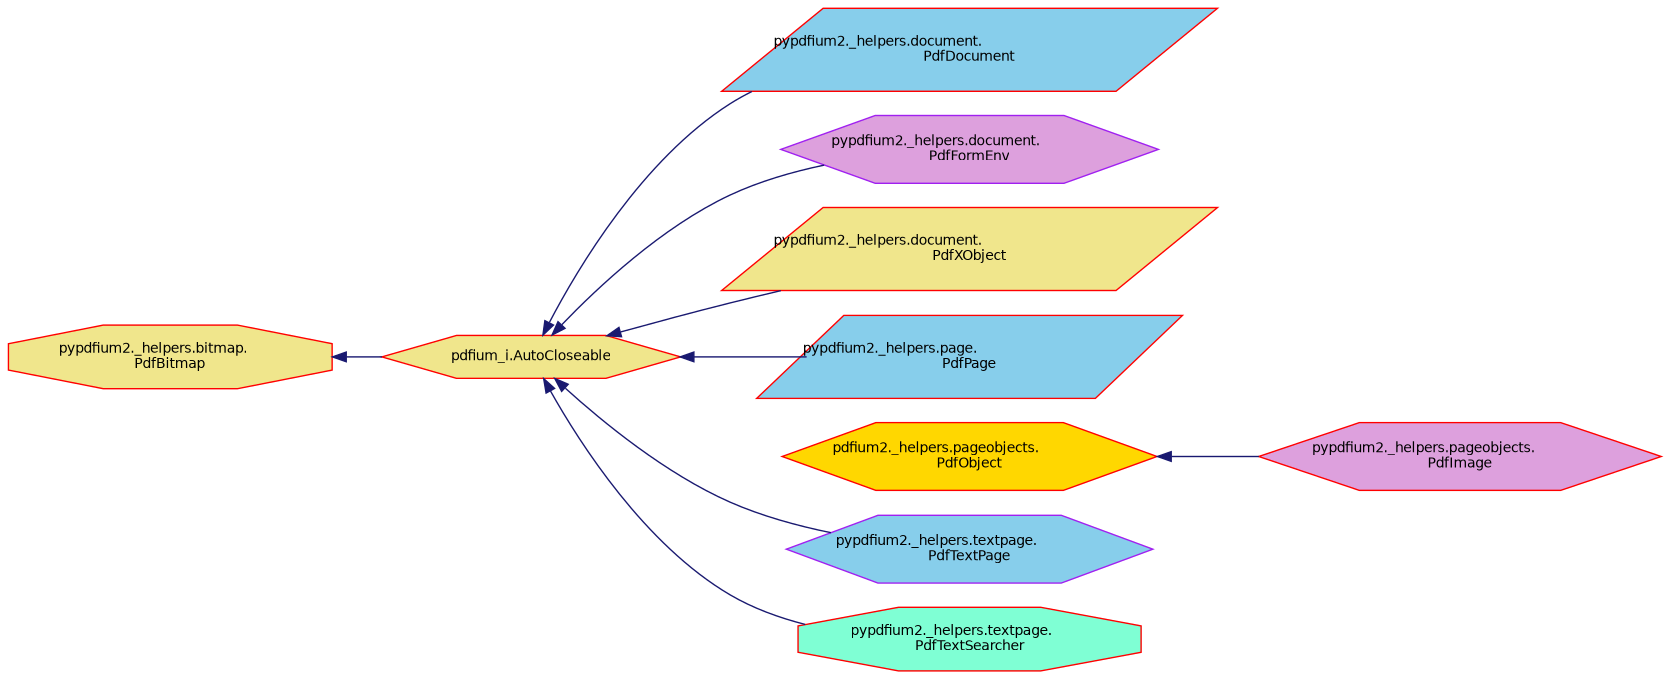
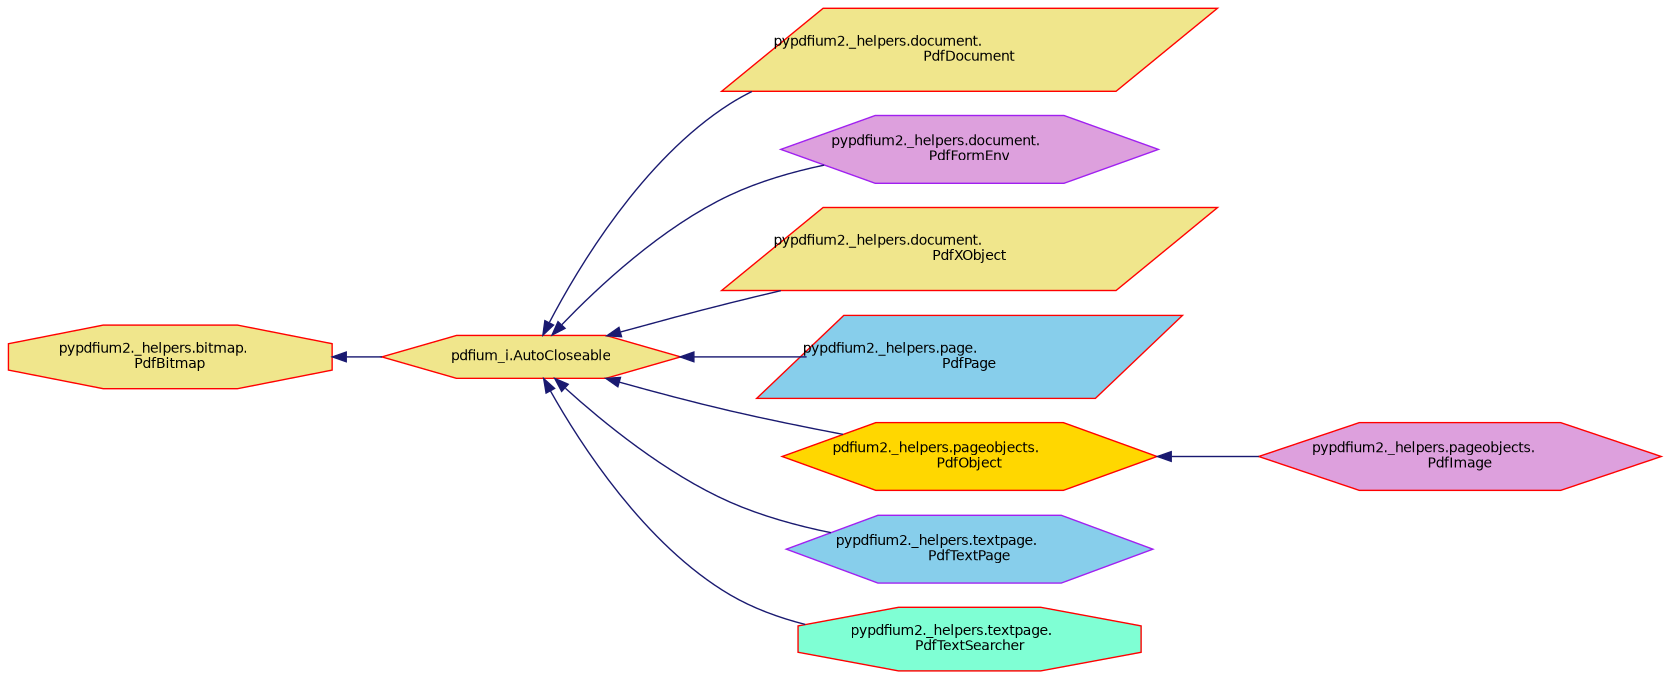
node "pypdfium2._helpers.document. PdfDocument": fillcolor skyblue -> khaki
edge "pdfium2._helpers.pageobjects. PdfObject" -> "pdfium_i.AutoCloseable": added
